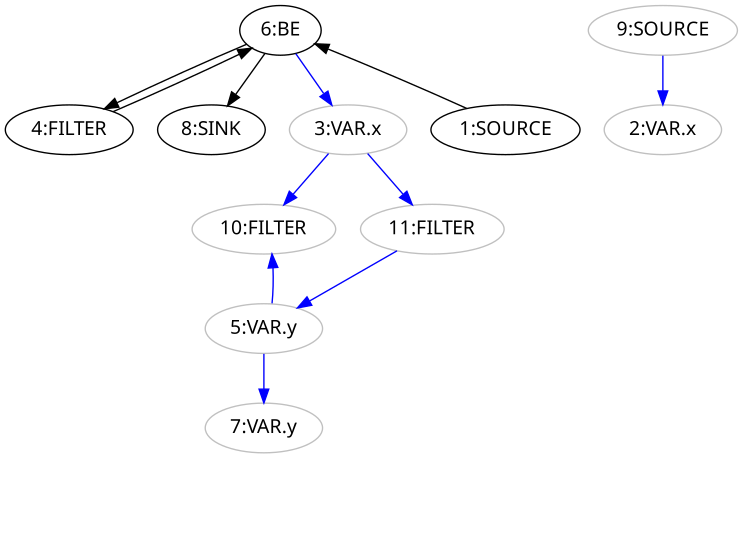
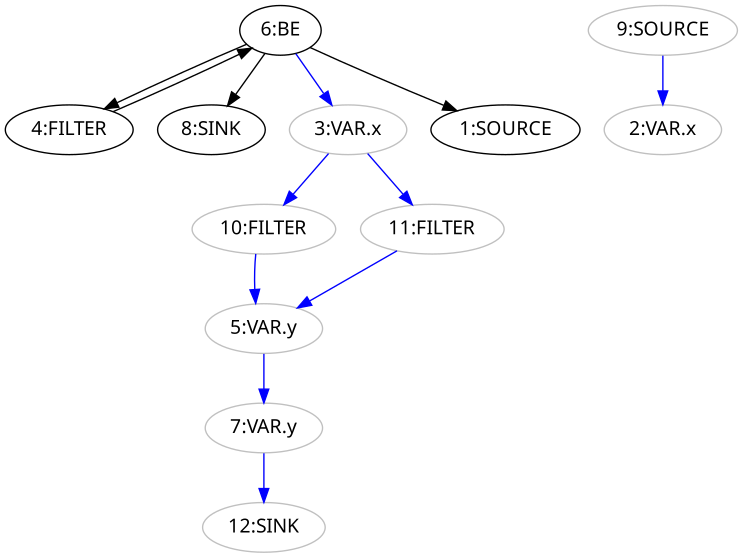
edge "1:SOURCE" -> "6:BE": reversed
edge "5:VAR.y" -> "10:FILTER": reversed
node "12:SINK": added
